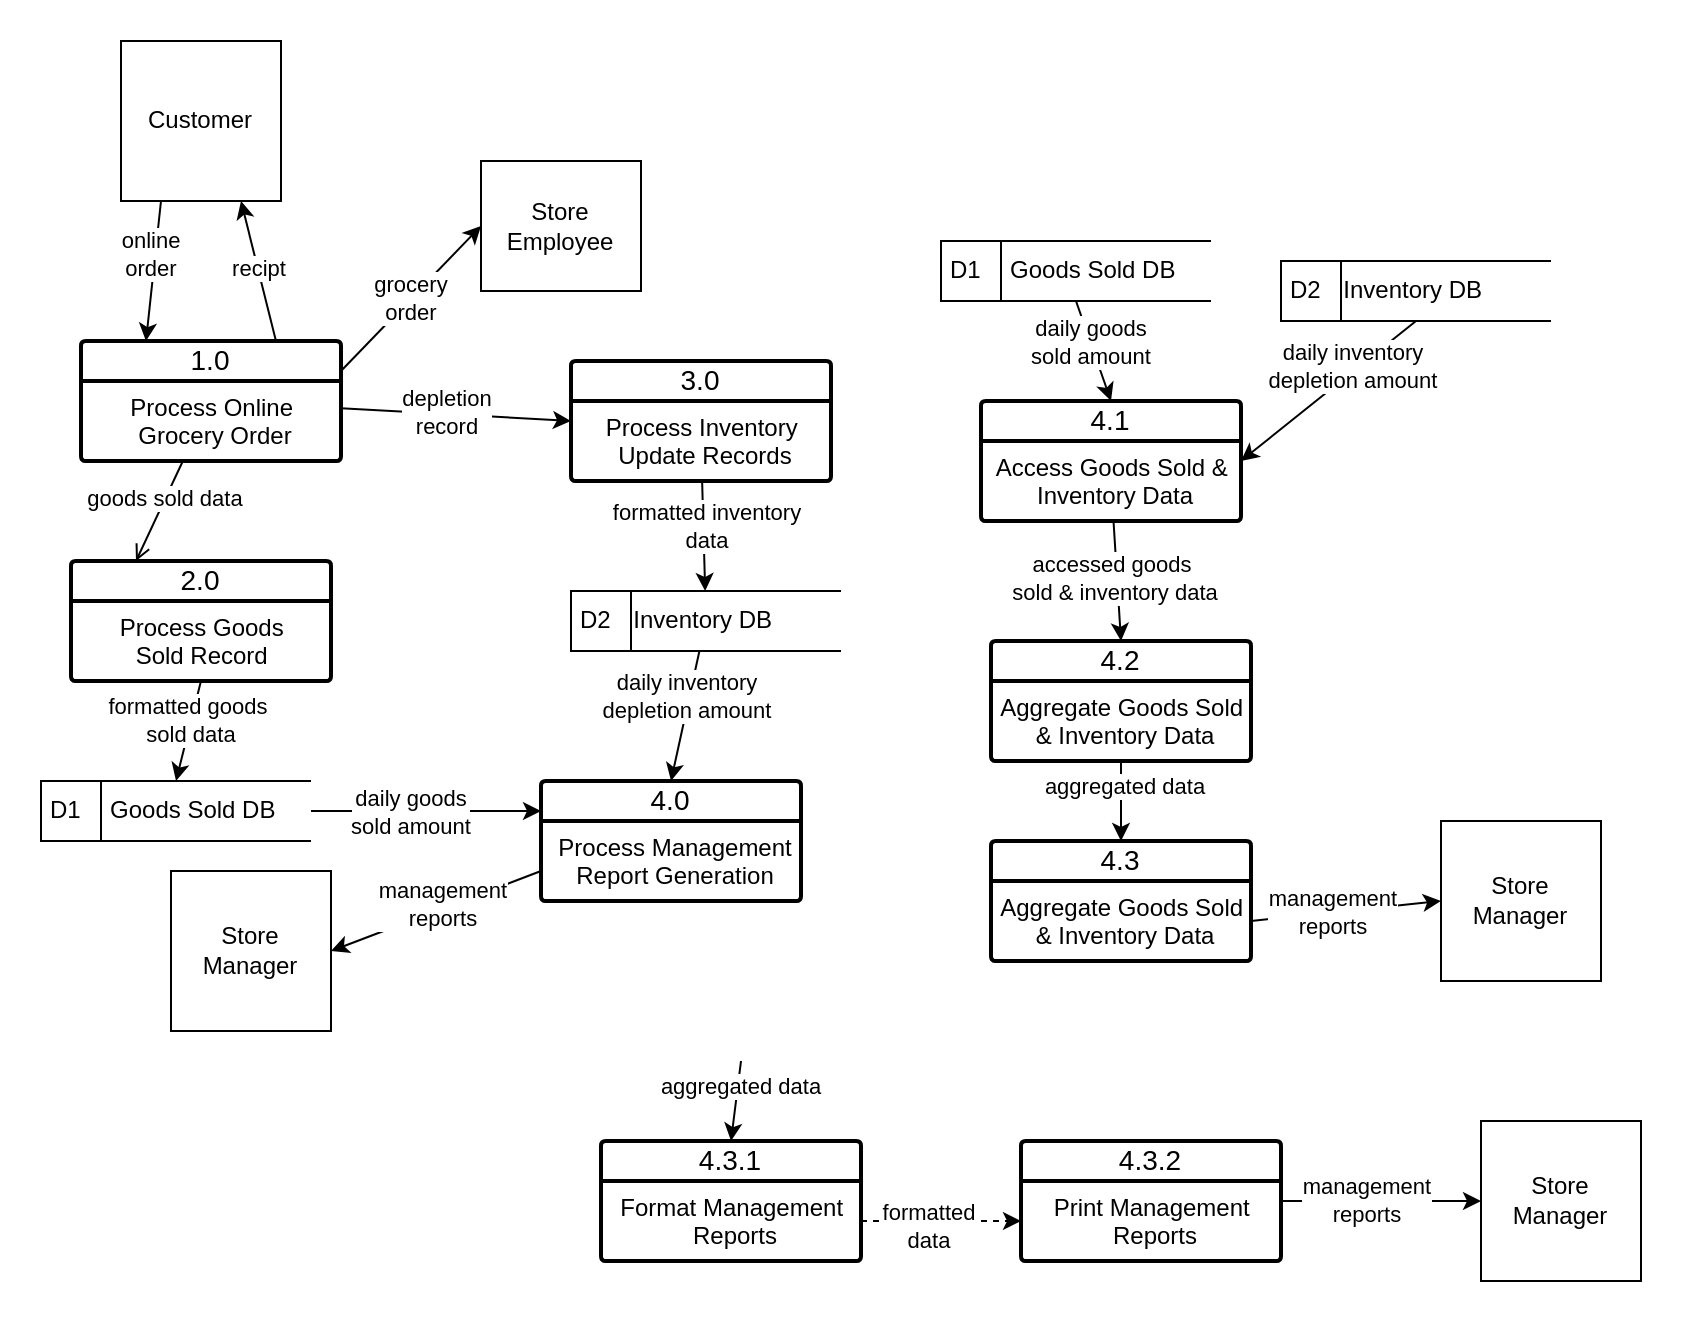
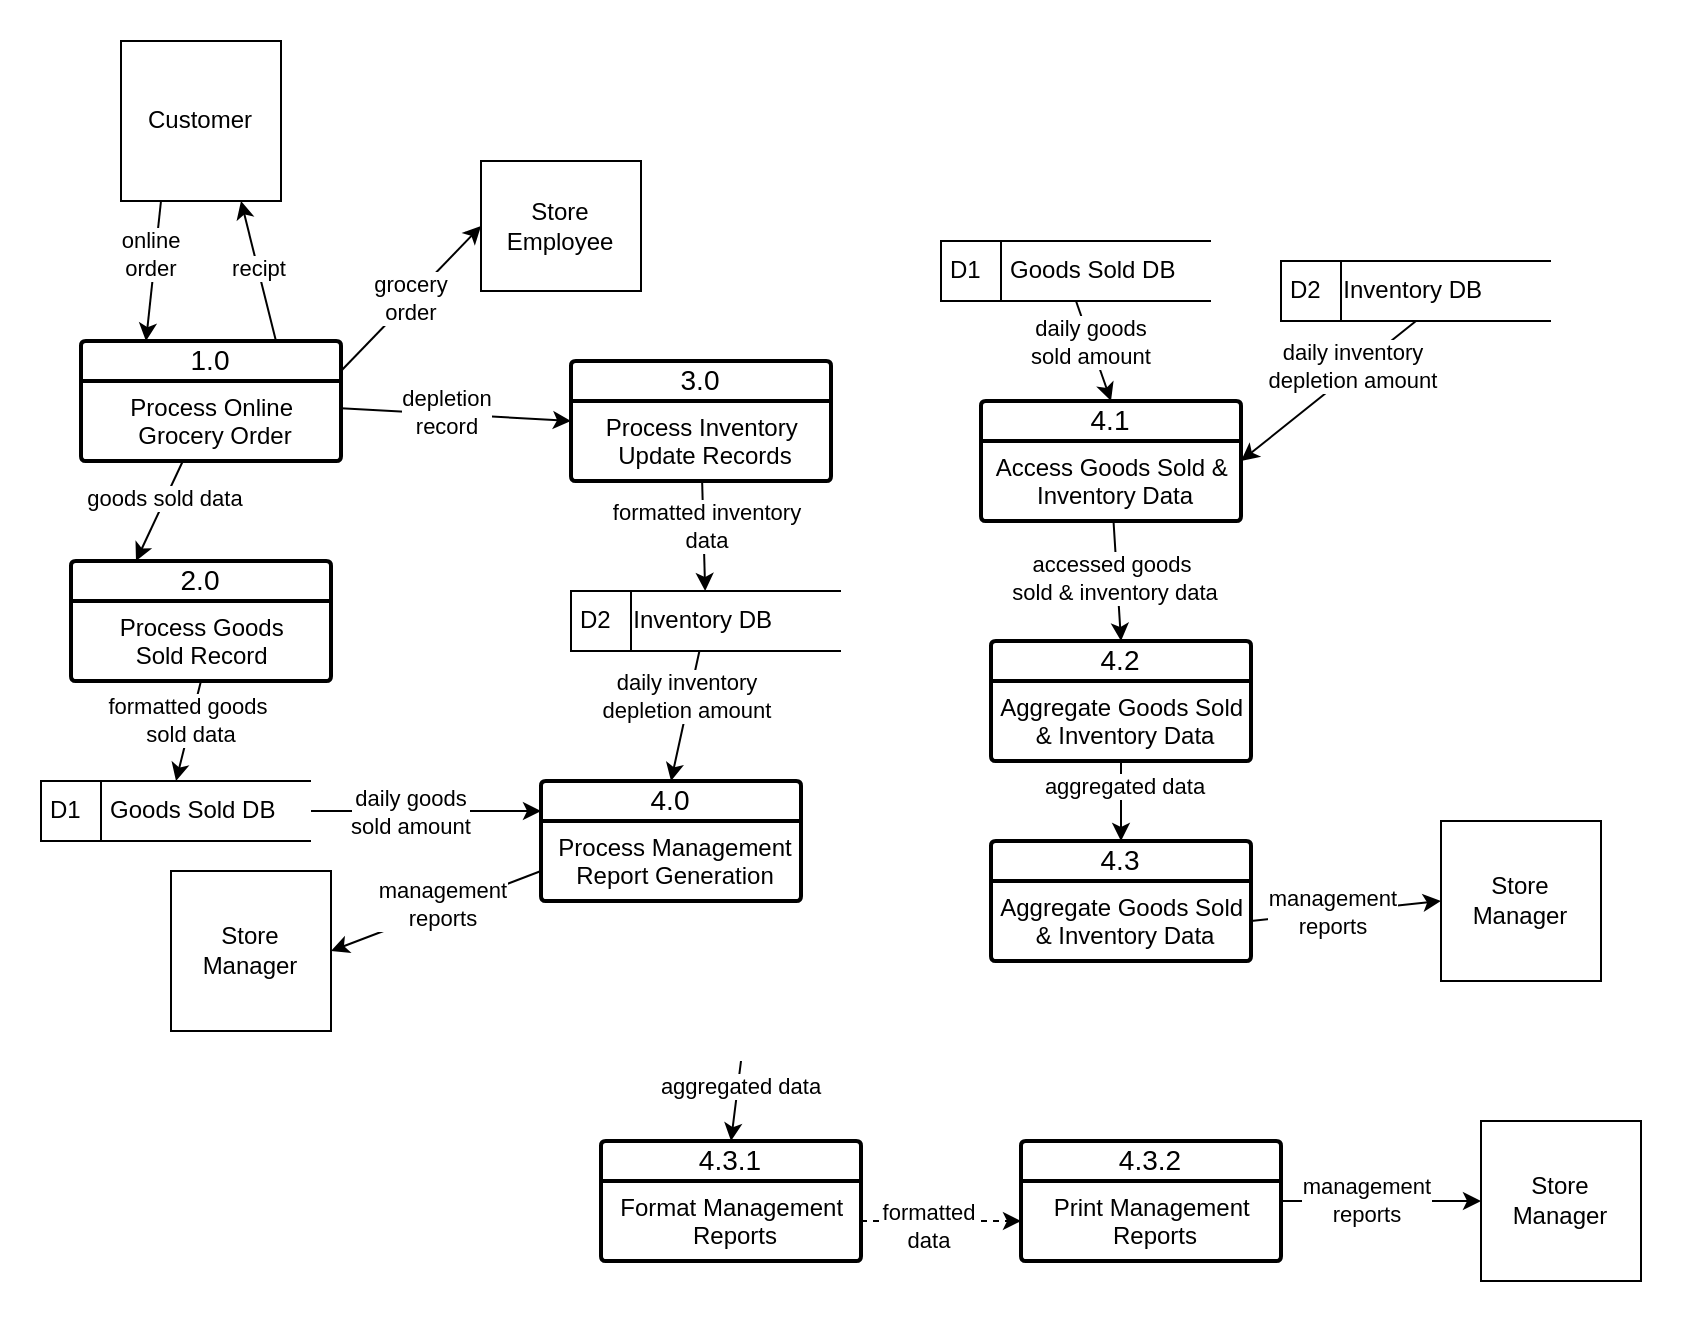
edge "1.0" -> "2.0": arrowhead open -> classic
